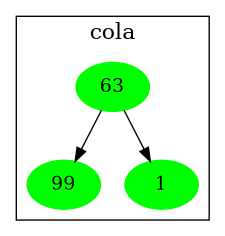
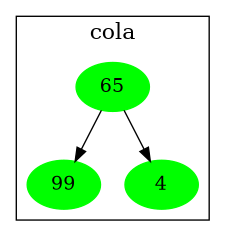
node "63": label "63" -> "65"
node "1": label "1" -> "4"
